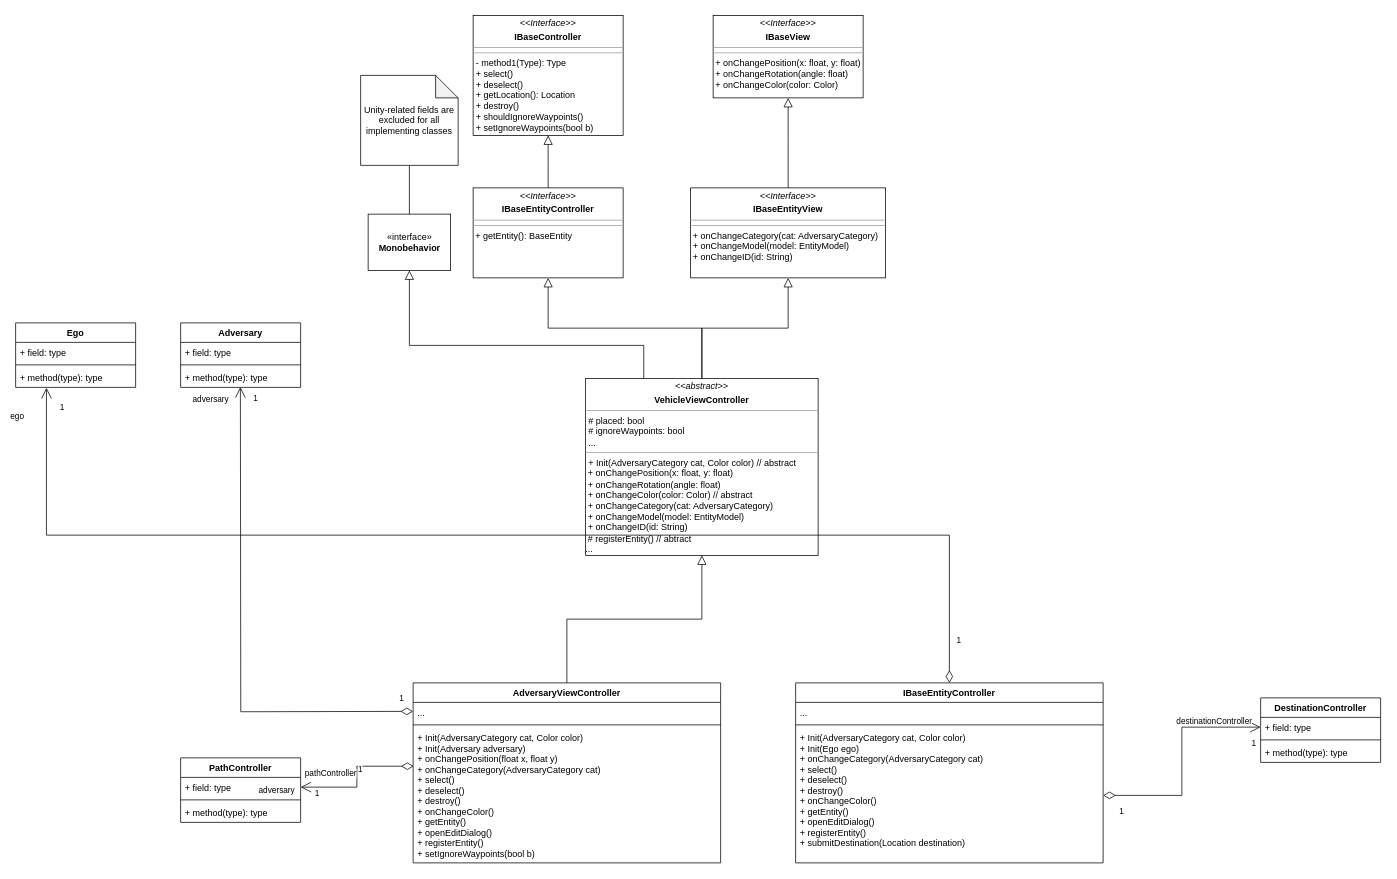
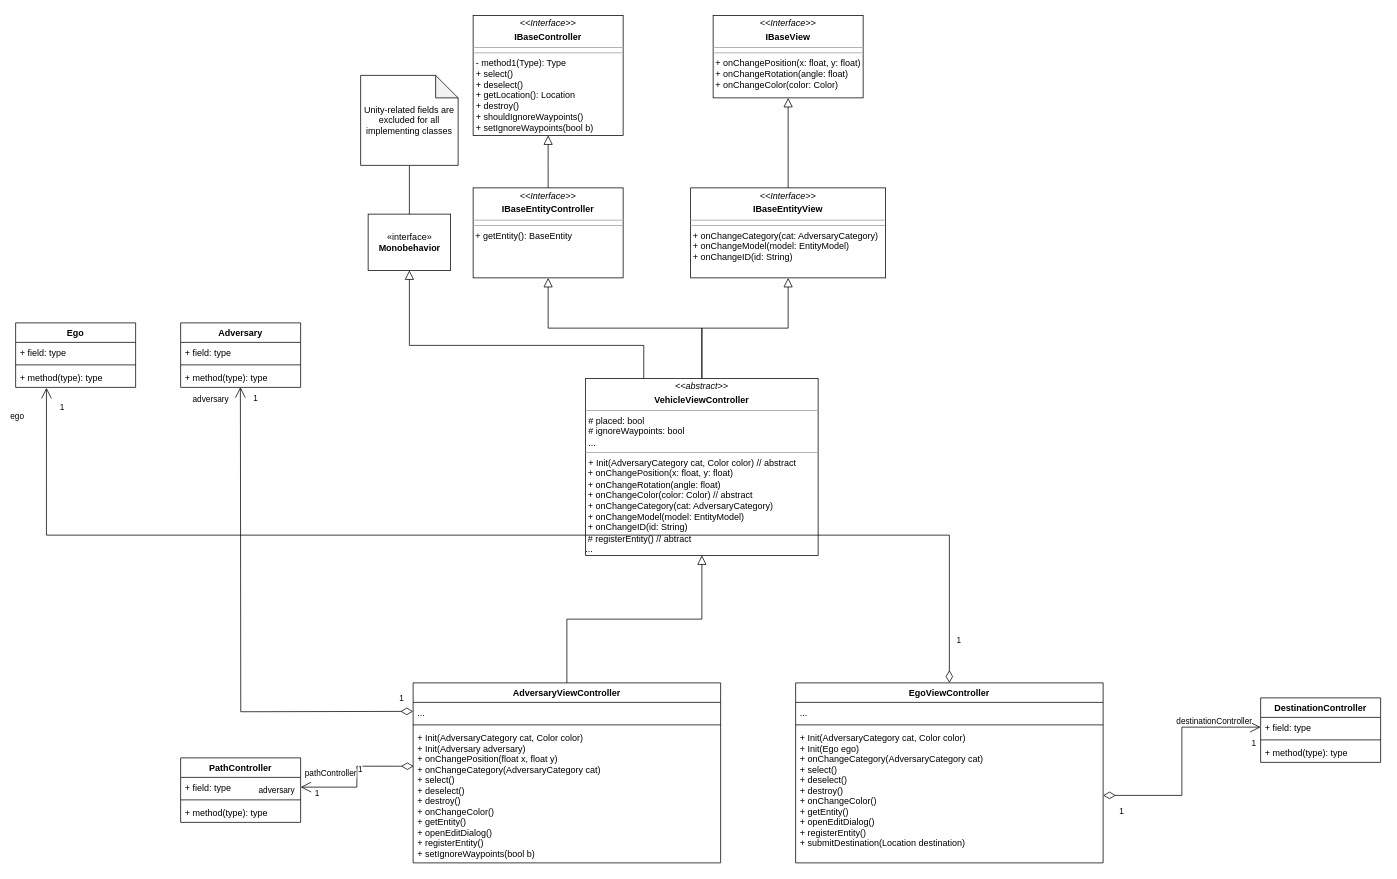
node "IBaseEntityController": label "IBaseEntityController" -> "EgoViewController"
